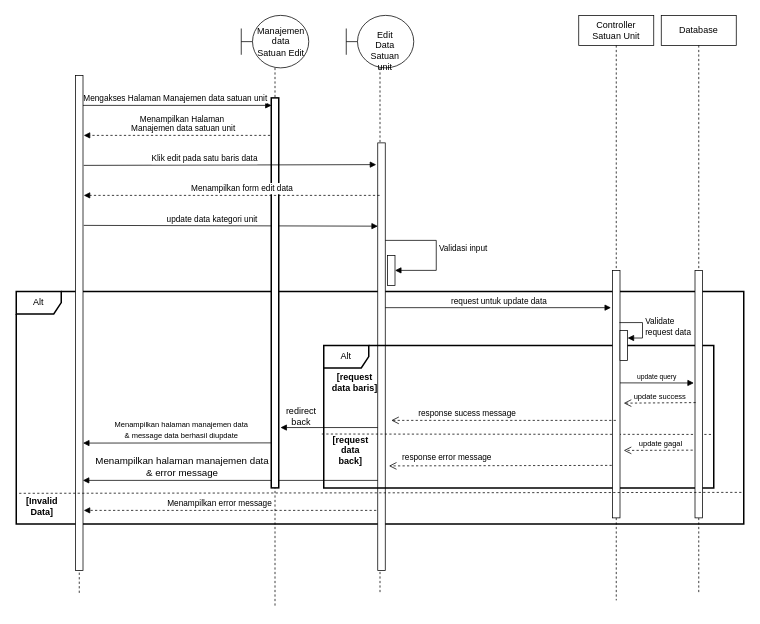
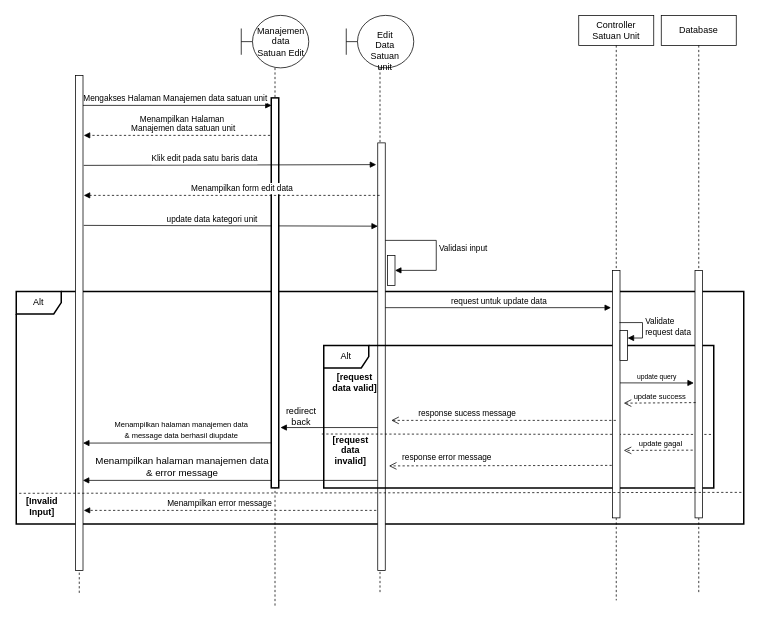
node "[request data baris]": label "[request data baris]" -> "[request data valid]"
node "[request data back]": label "[request data back]" -> "[request data invalid]"
node "[Invalid Data]": label "[Invalid Data]" -> "[Invalid Input]"
